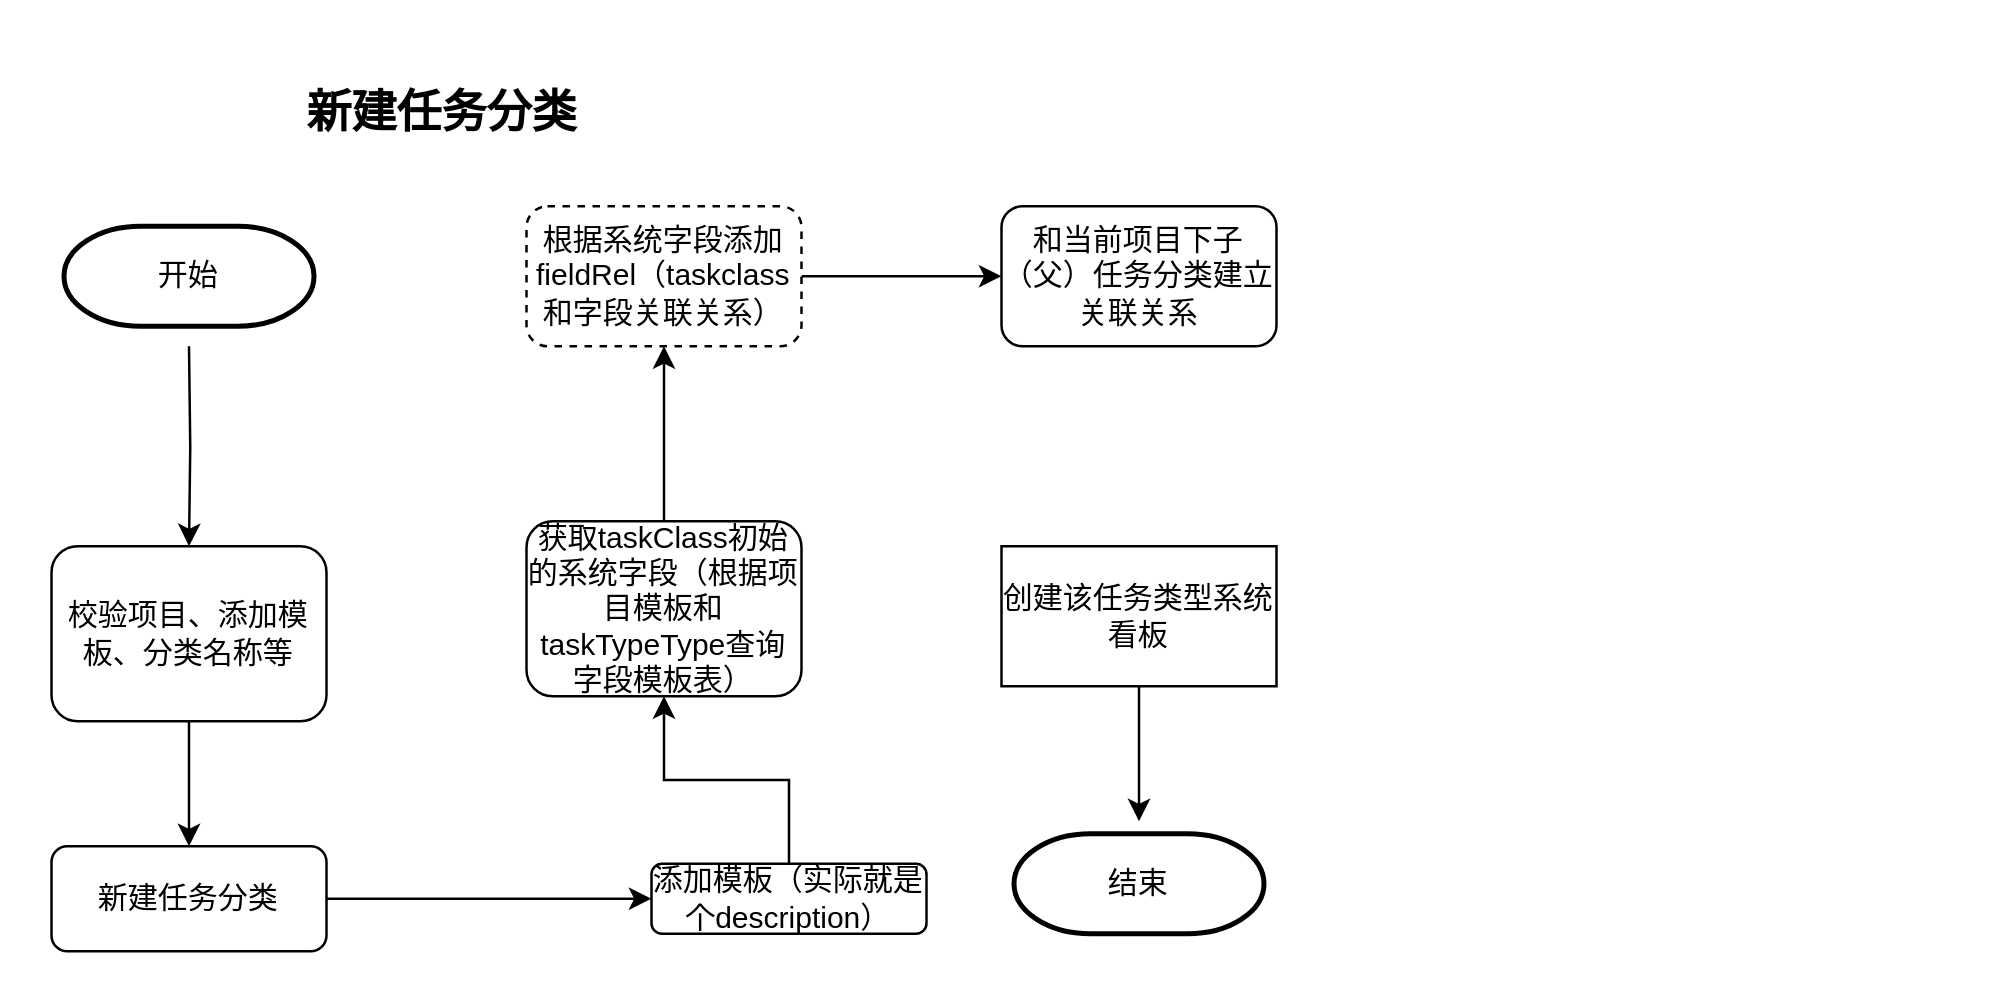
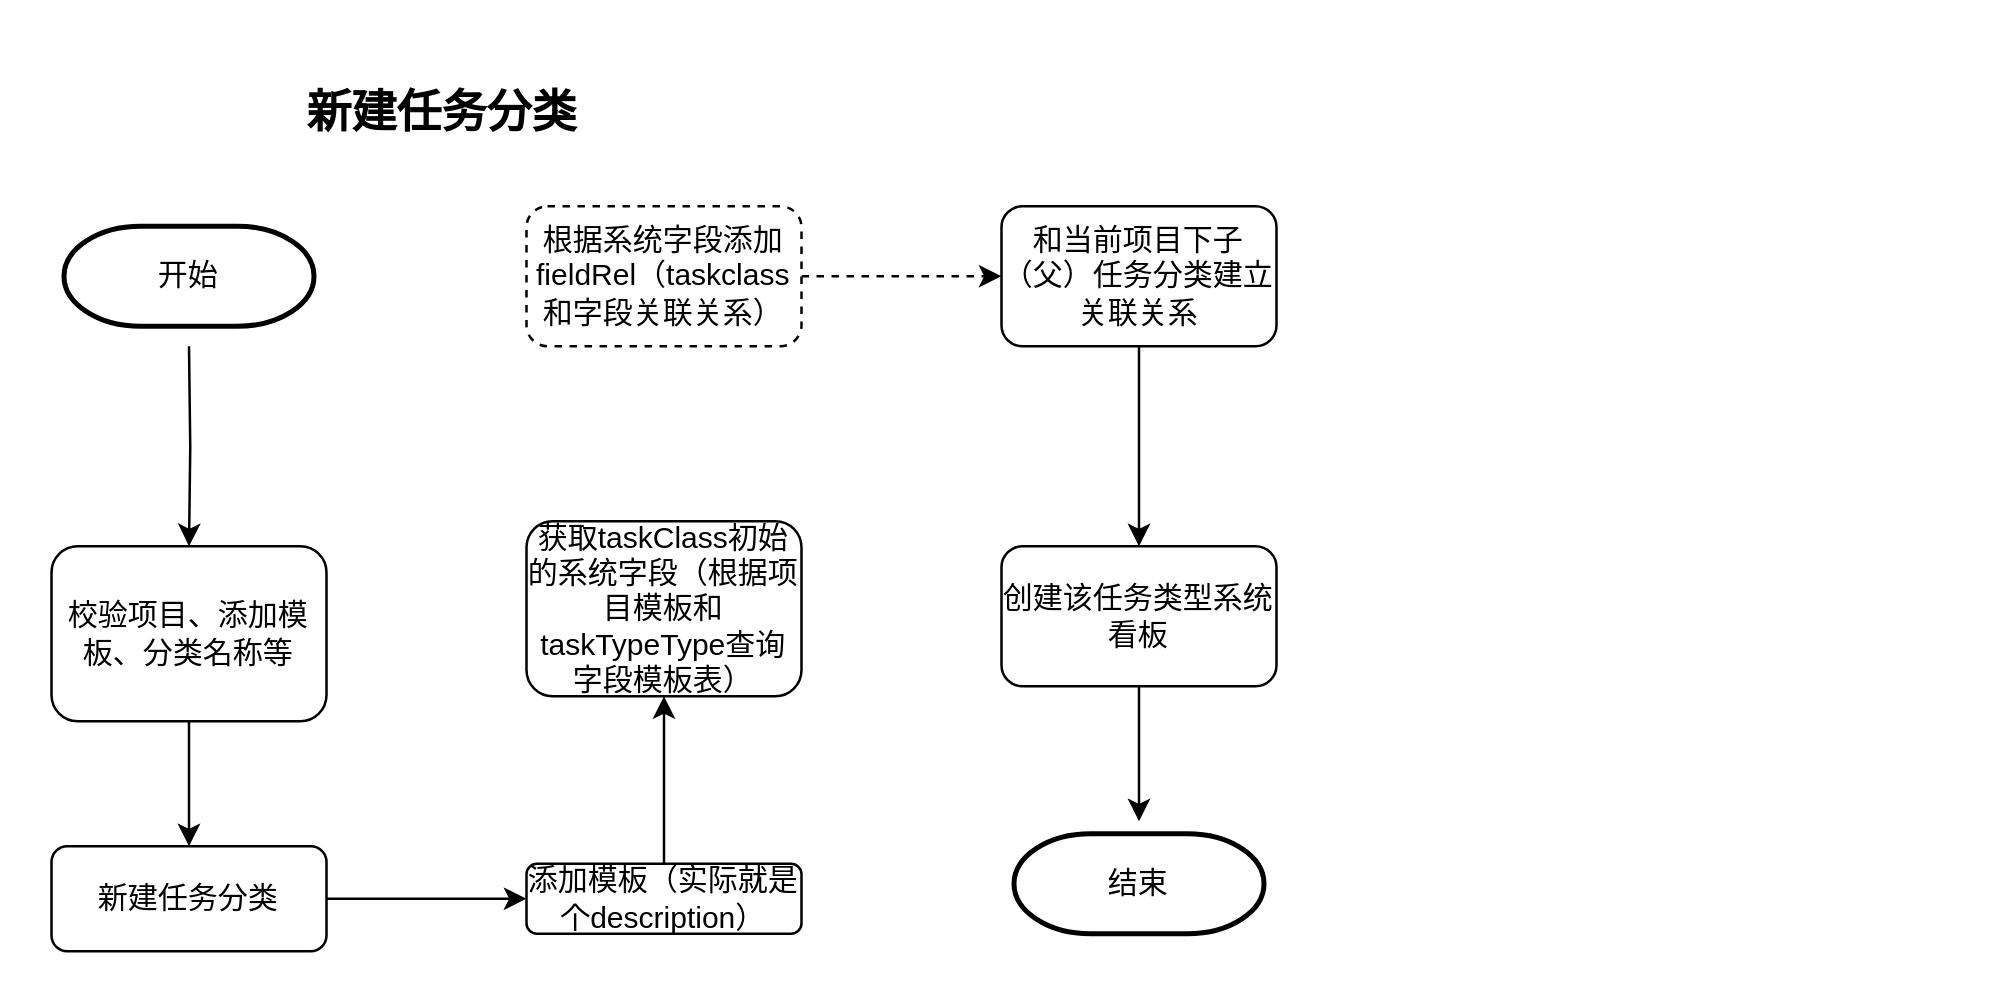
edge "根据系统字段添加fieldRel（taskclass和字段关联关系）" -> "和当前项目下子（父）任务分类建立关联关系": style solid -> dashed
edge "和当前项目下子（父）任务分类建立关联关系" -> "创建该任务类型系统看板": added
edge "获取taskClass初始的系统字段（根据项目模板和taskTypeType查询字段模板表）" -> "根据系统字段添加fieldRel（taskclass和字段关联关系）": removed
node "创建该任务类型系统看板": shape rectangle -> rounded rectangle
node "添加模板（实际就是个description）": moved (789, 899) -> (664, 899)
